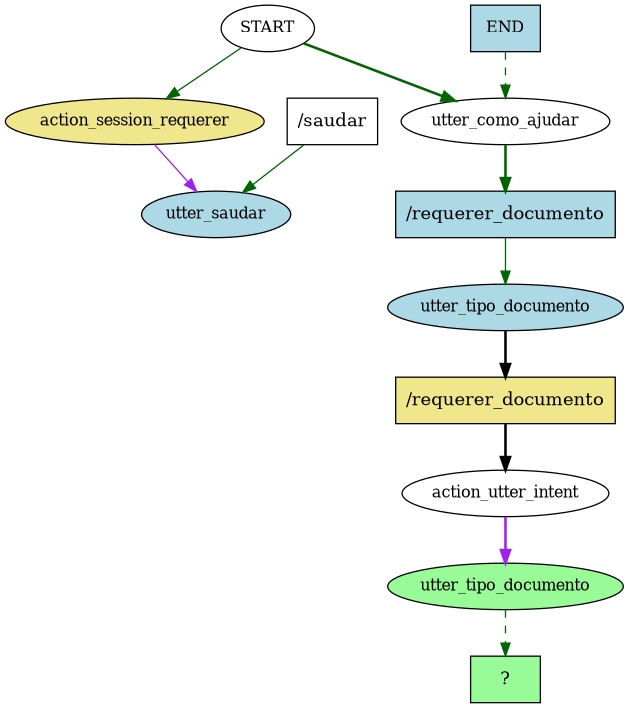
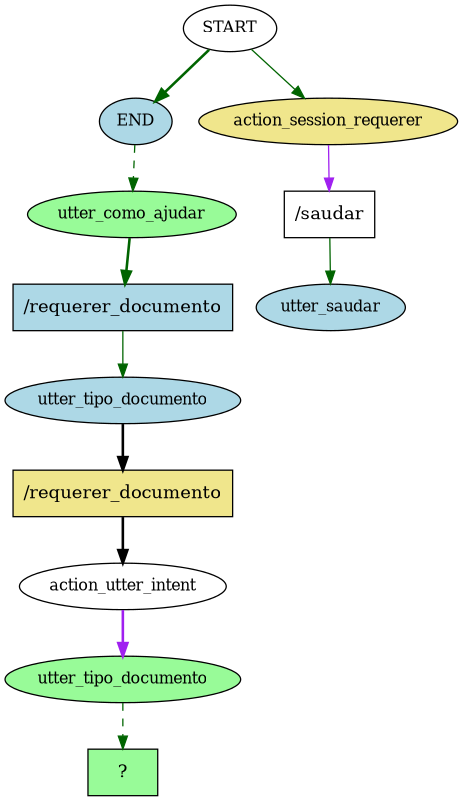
node "END": shape box -> ellipse
edge "START" -> "utter_como_ajudar": now "START" -> "END"
node "utter_como_ajudar": fillcolor white -> palegreen
edge "action_session_requerer" -> "utter_saudar": now "action_session_requerer" -> "/saudar"
